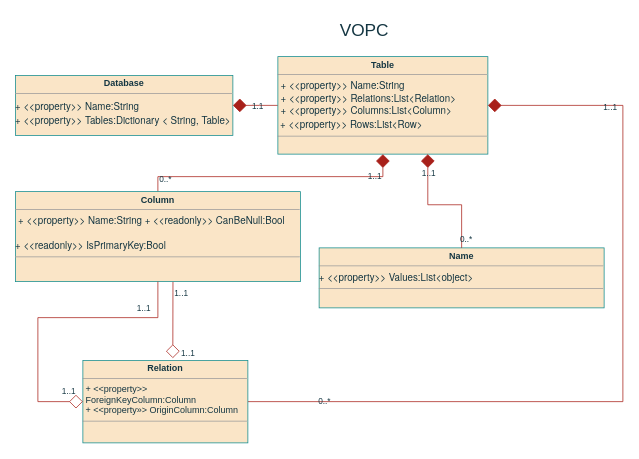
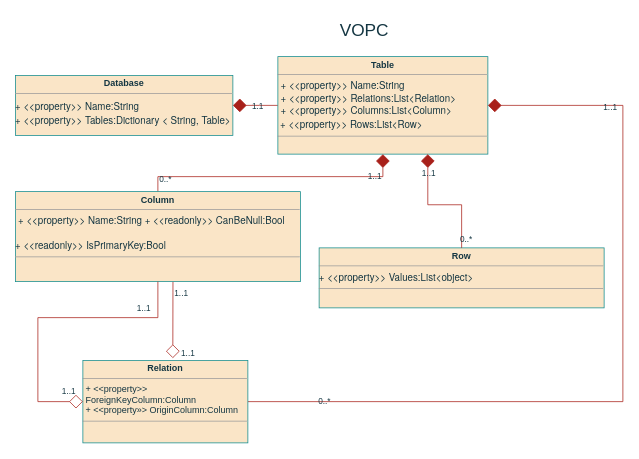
node "Name + <<property>> Values:List<object>": label "Name + <<property>> Values:List<object>" -> "Row + <<property>> Values:List<object>"
